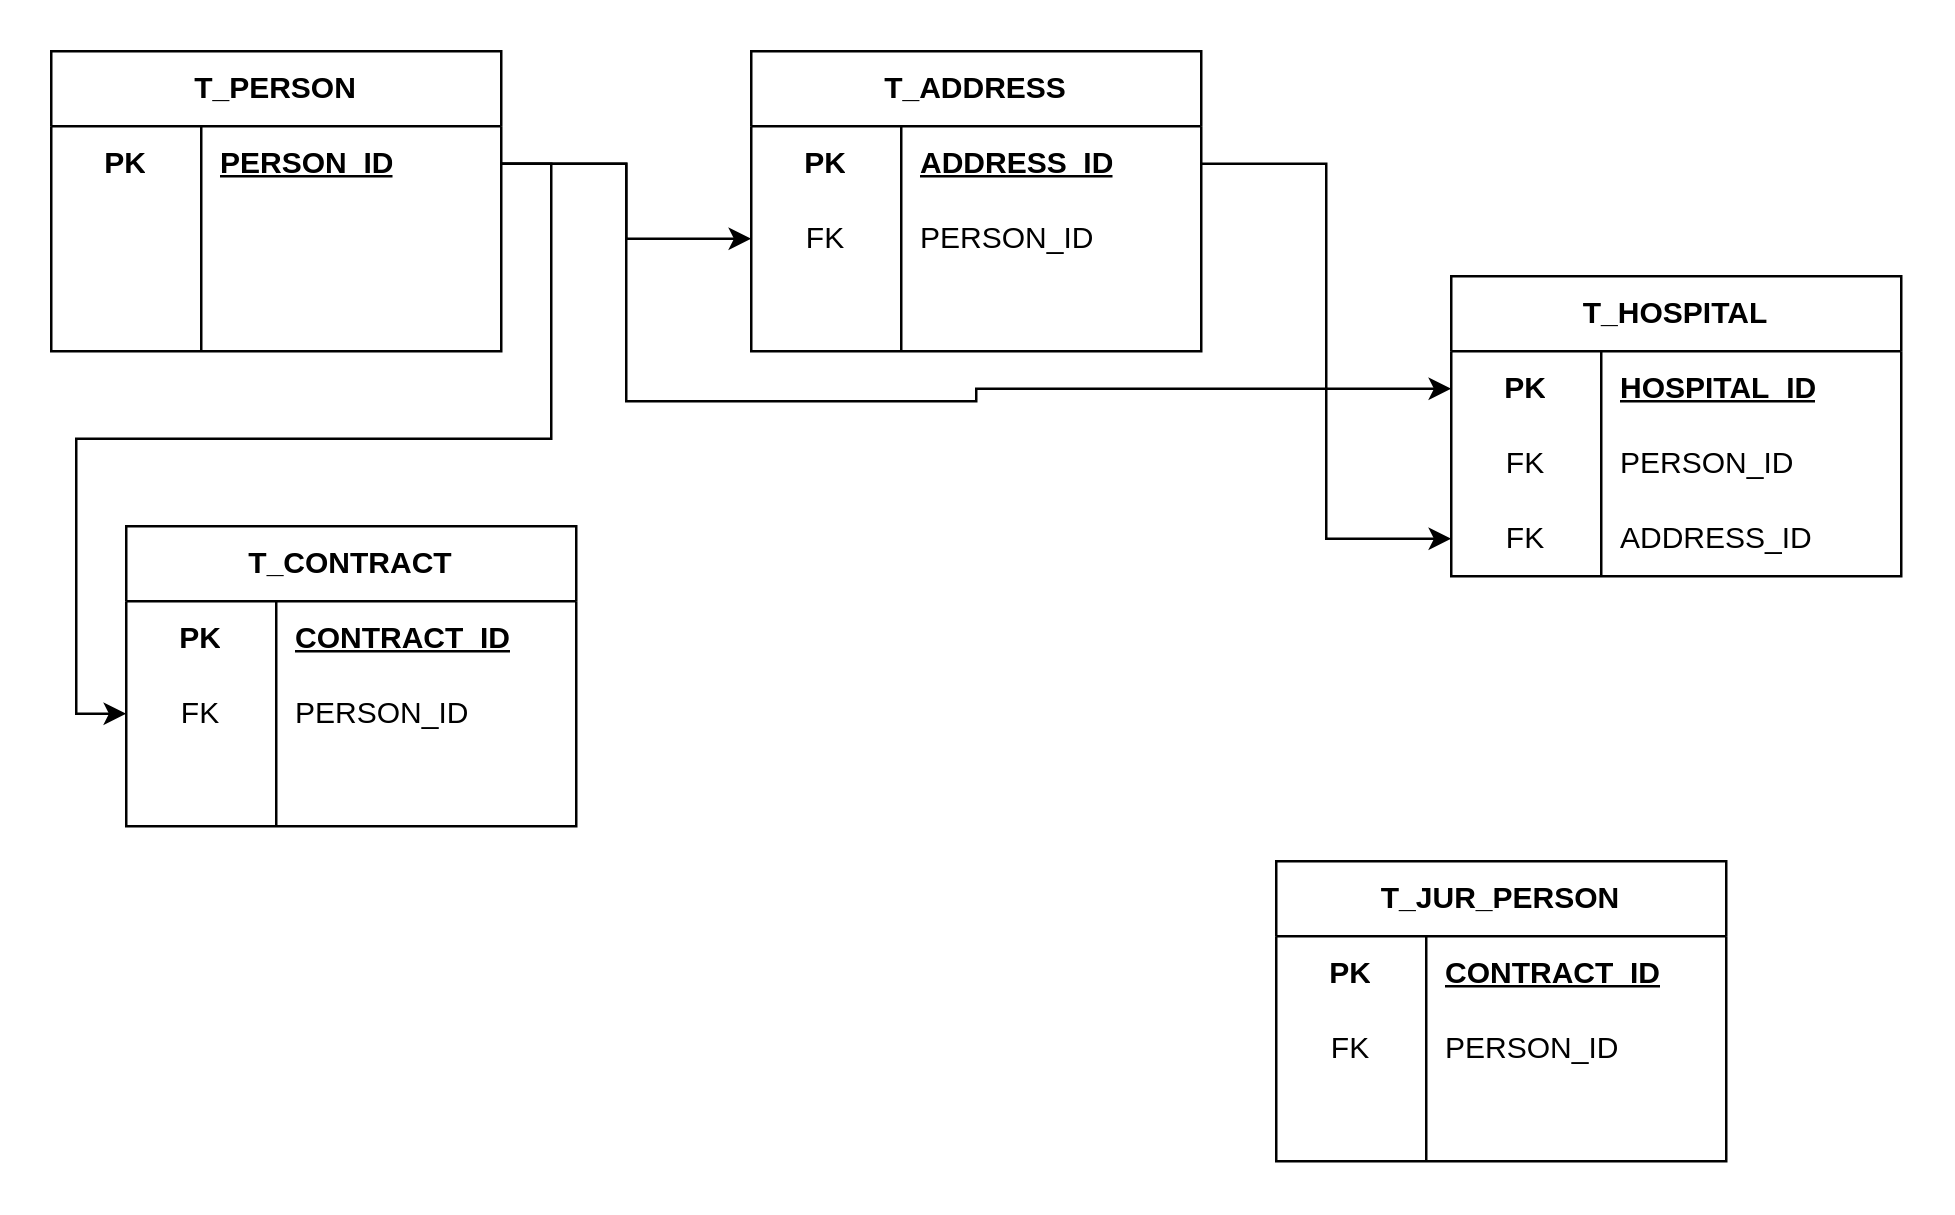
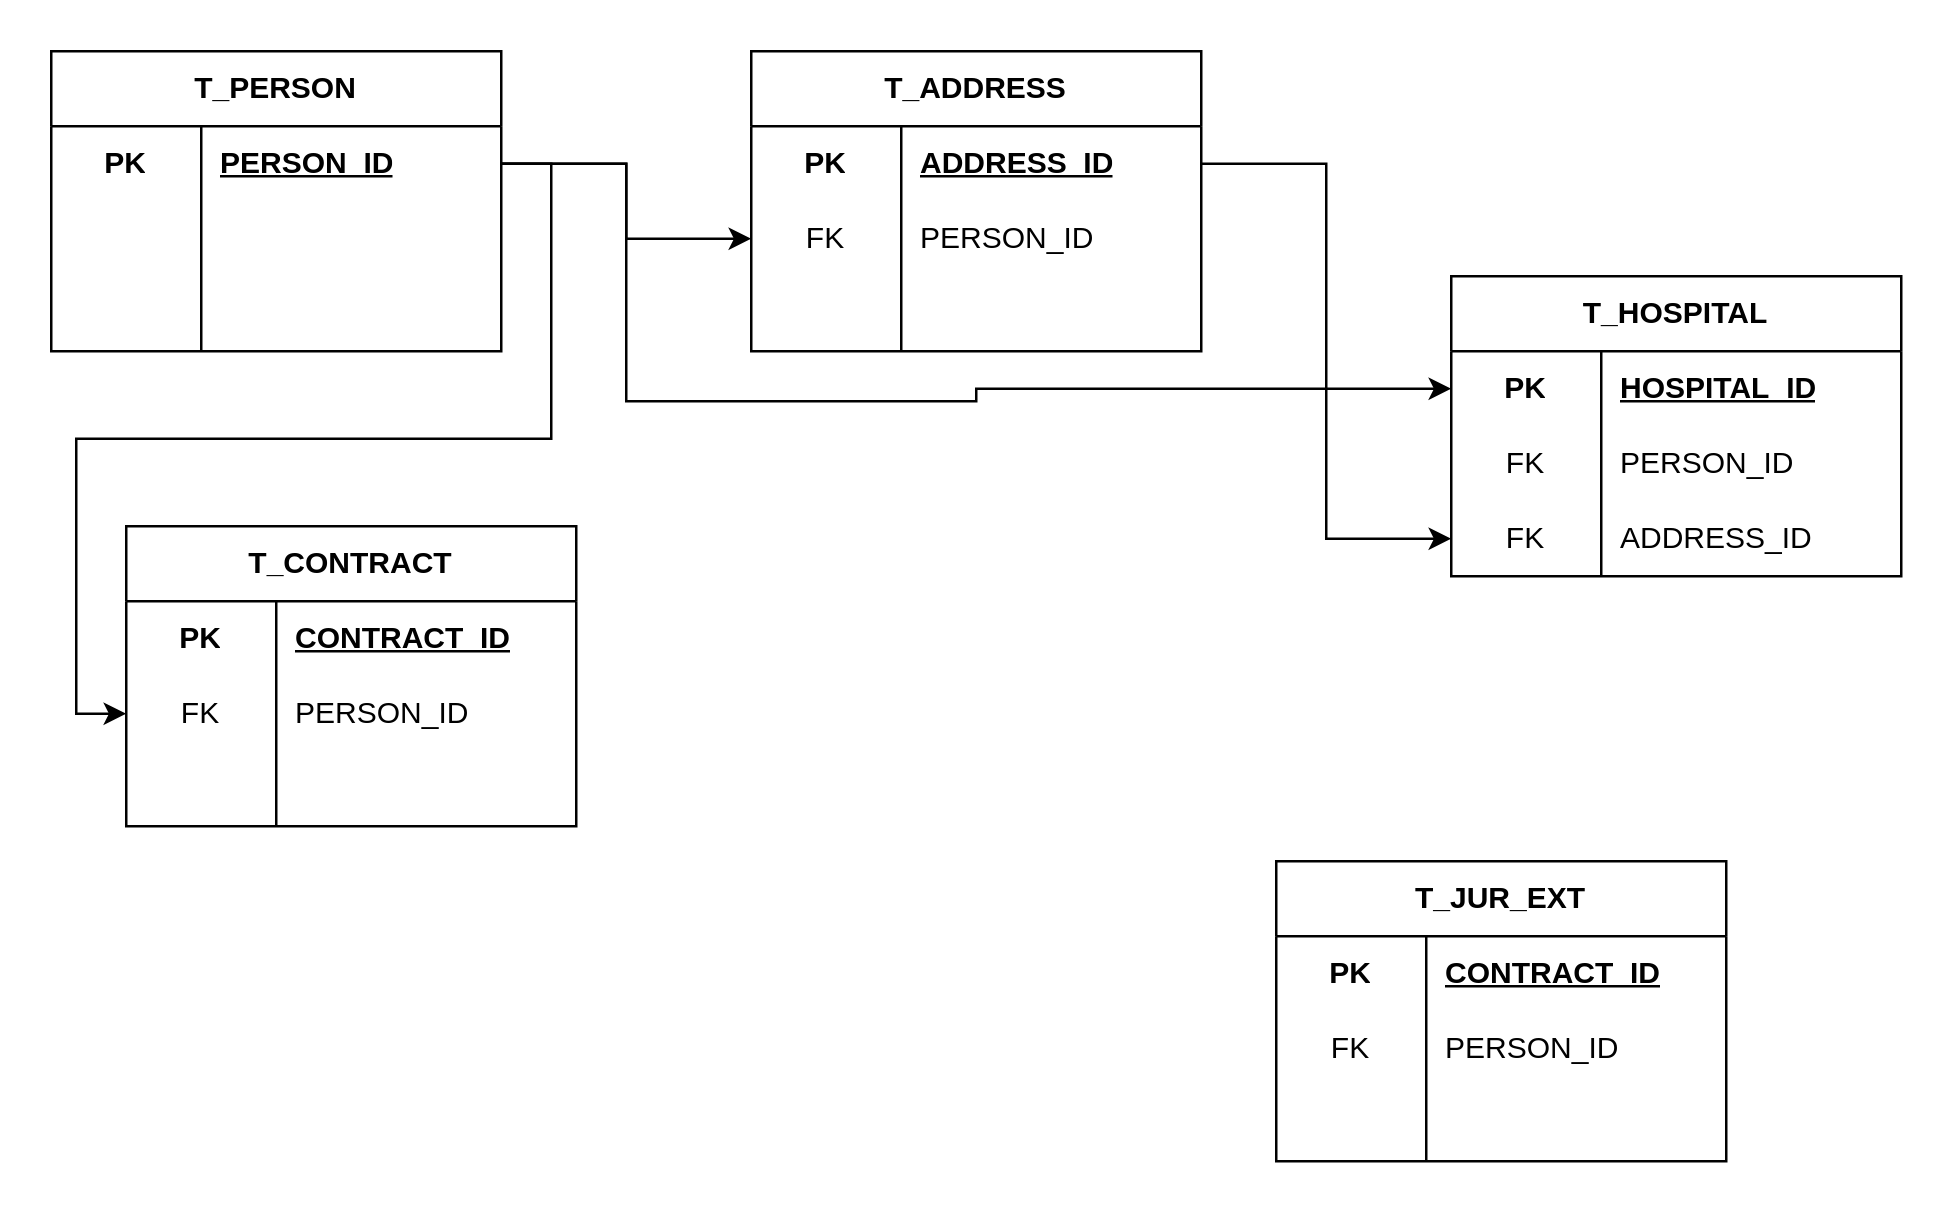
node "T_JUR_PERSON": label "T_JUR_PERSON" -> "T_JUR_EXT"
